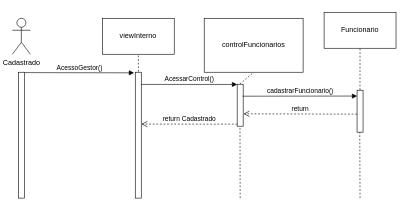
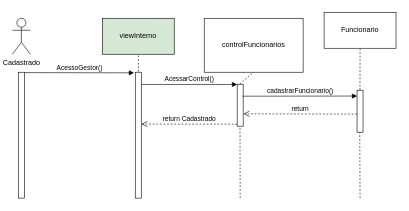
node "viewInterno": fillcolor #ffffff -> #d5e8d4
